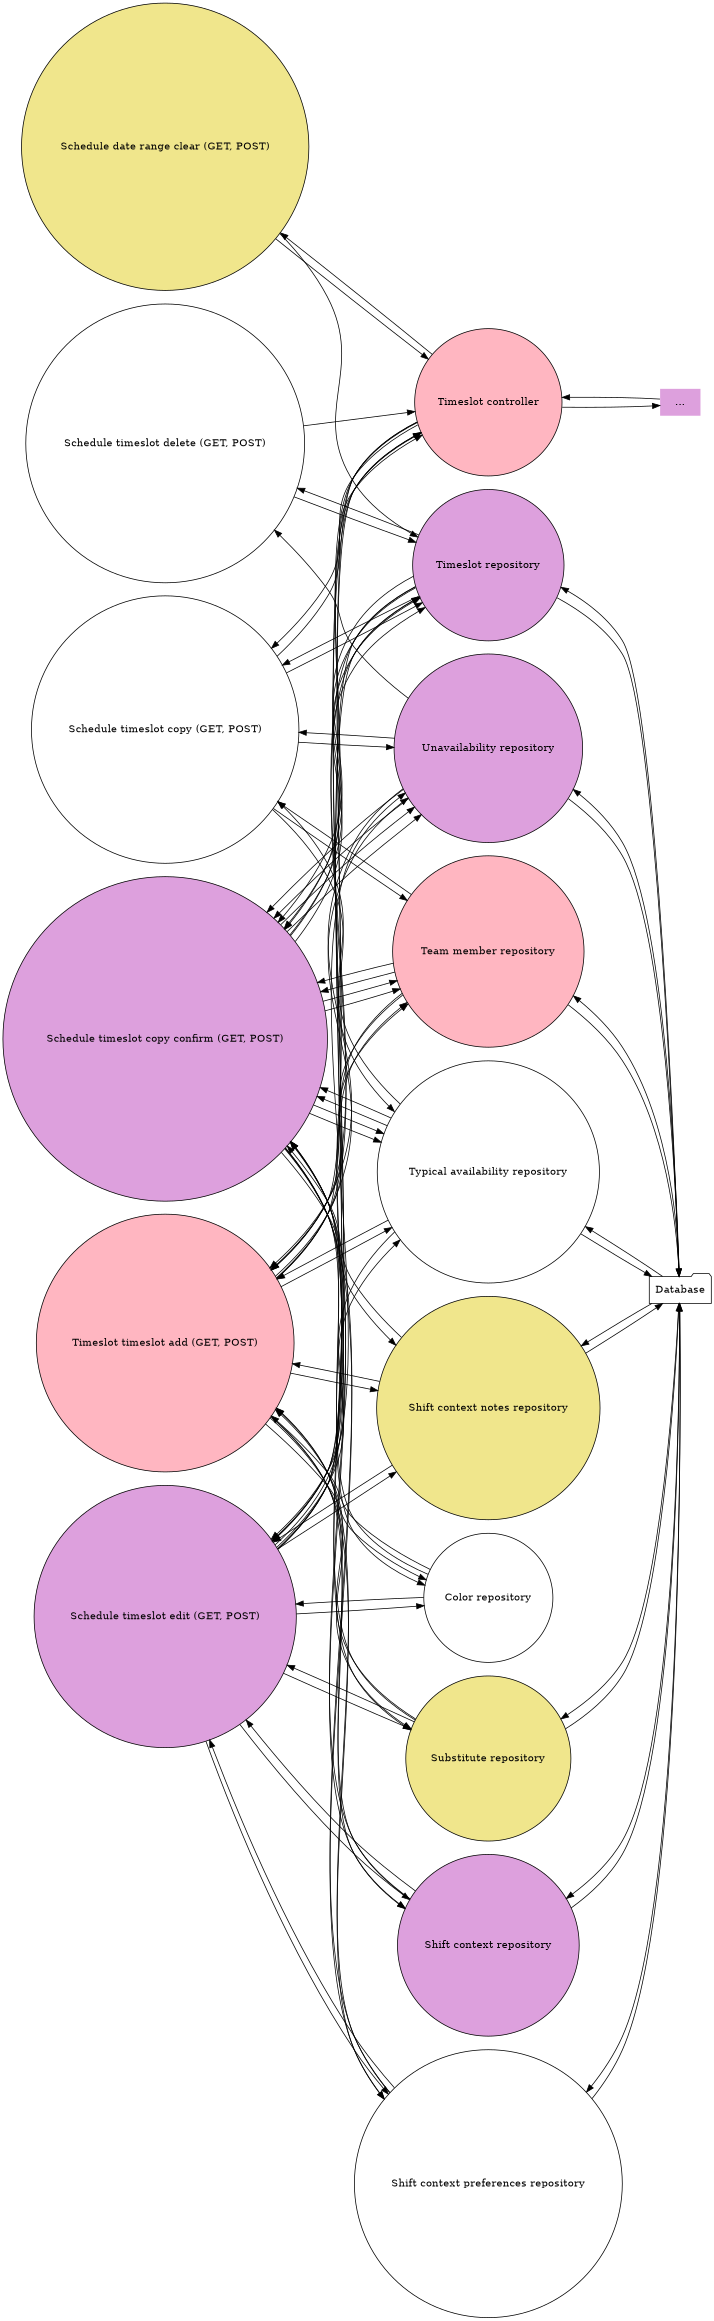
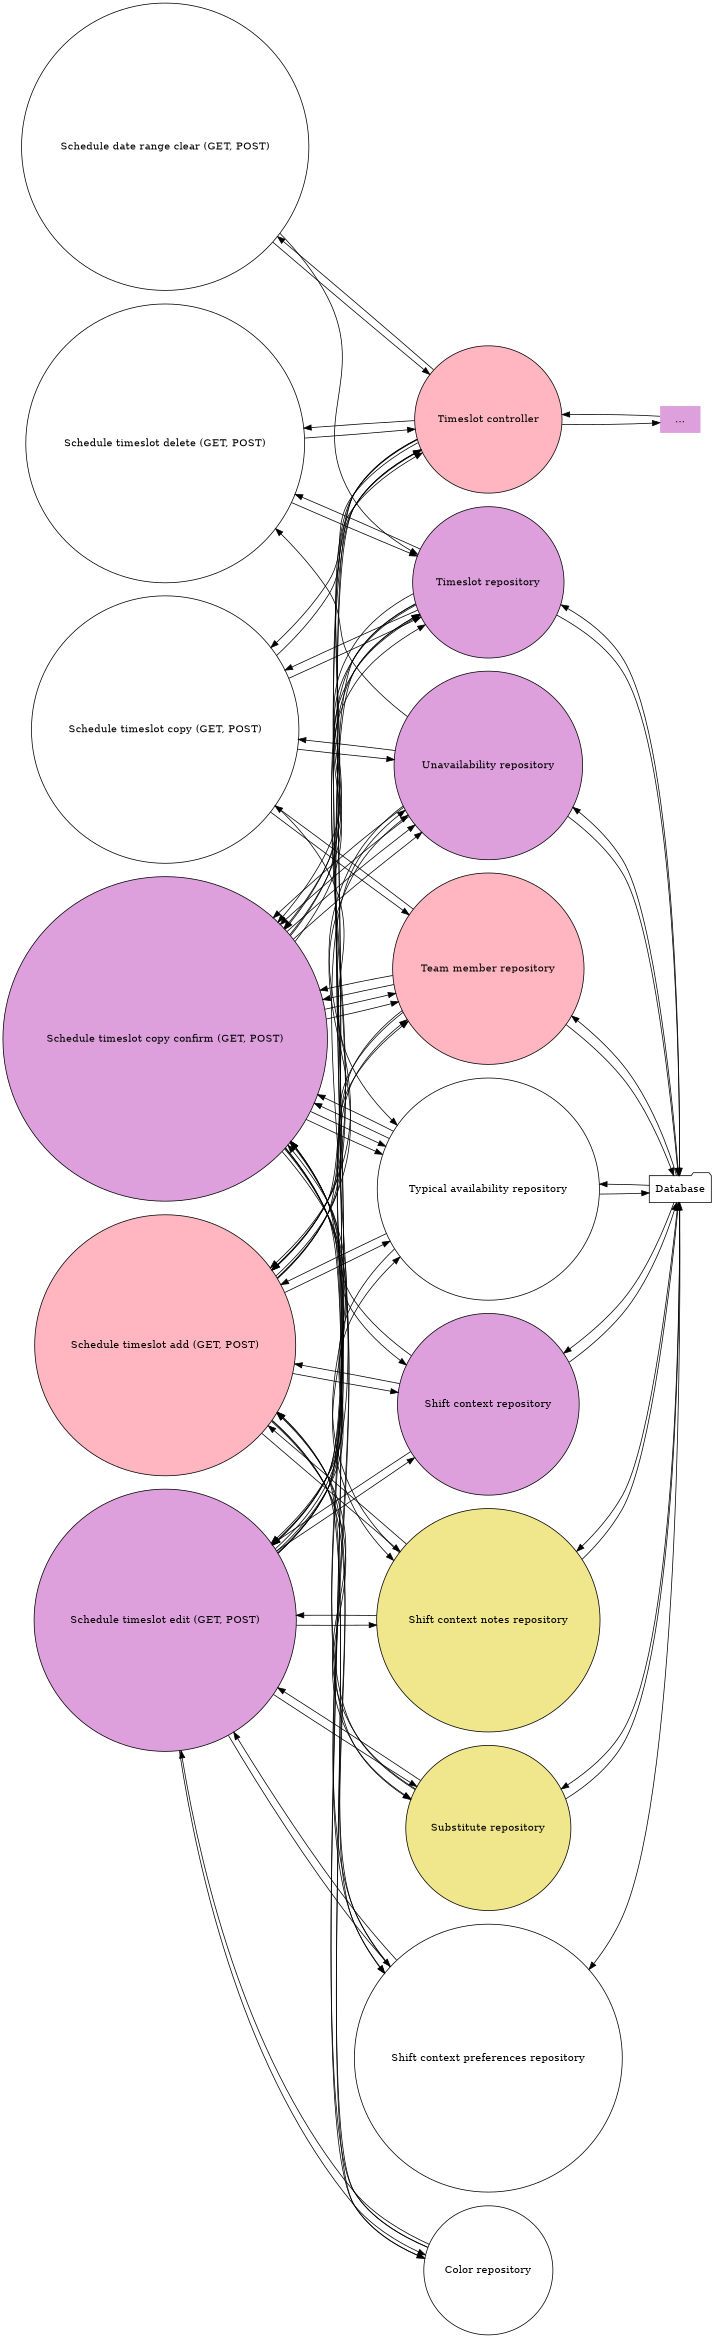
node "Schedule date range clear (GET, POST)": fillcolor khaki -> white
edge "Timeslot controller" -> "Schedule timeslot delete (GET, POST)": added
edge "Typical availability repository" -> "Schedule timeslot copy (GET, POST)": removed
node "Timeslot timeslot add (GET, POST)": label "Timeslot timeslot add (GET, POST)" -> "Schedule timeslot add (GET, POST)"
edge "Shift context preferences repository" -> "Database": removed
